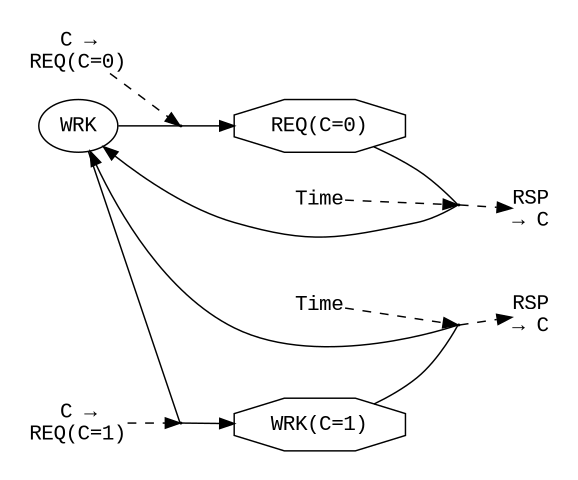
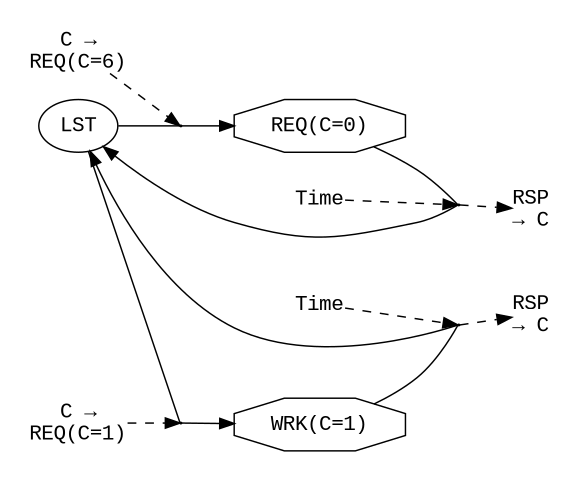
node "C → REQ(C=0)": label "C → REQ(C=0)" -> "C → REQ(C=6)"
node "WRK": label "WRK" -> "LST"
